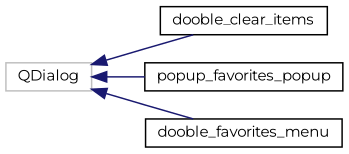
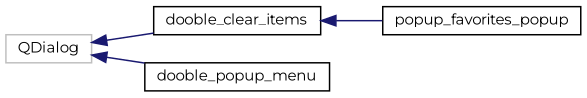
edge "popup_favorites_popup" -> "QDialog": now "popup_favorites_popup" -> "dooble_clear_items"
node "dooble_favorites_menu": label "dooble_favorites_menu" -> "dooble_popup_menu"
